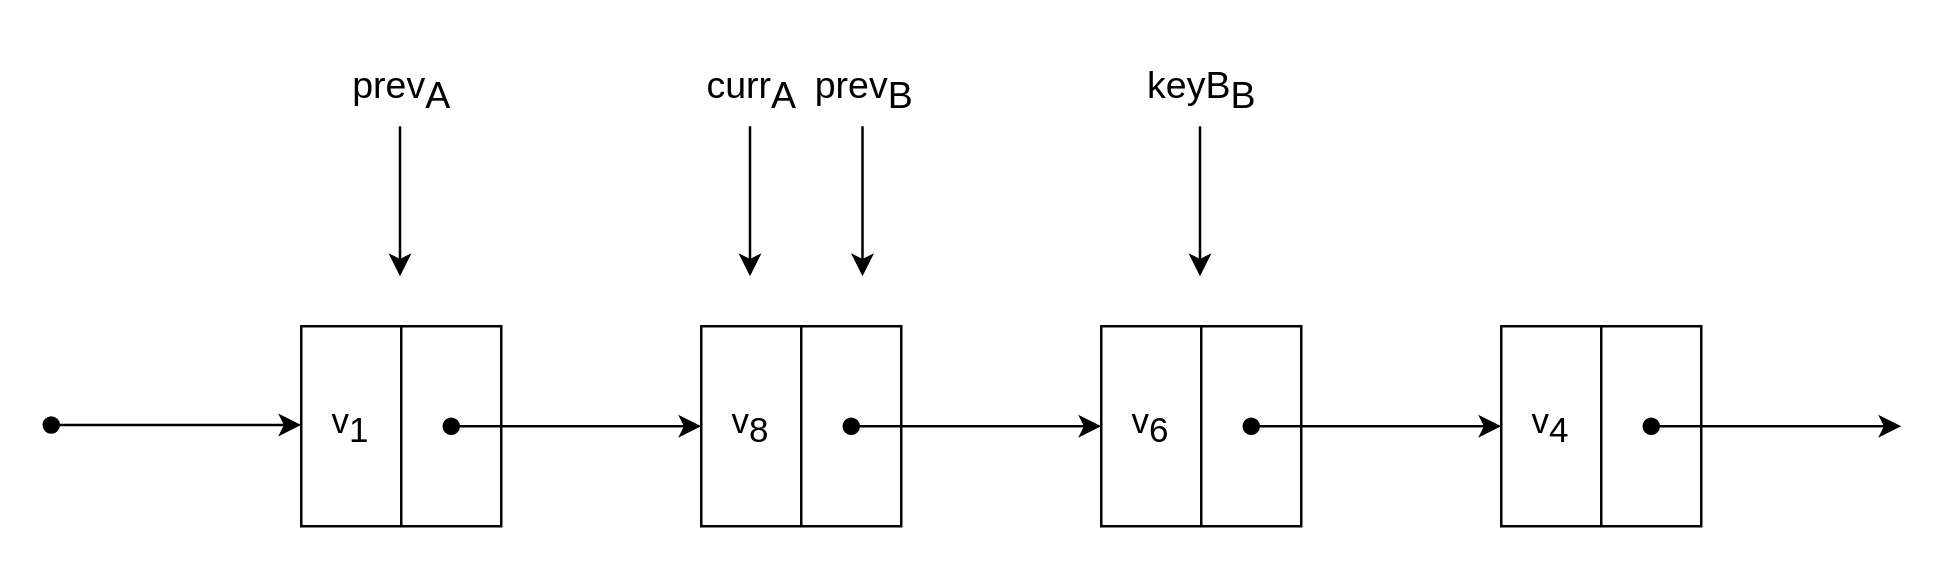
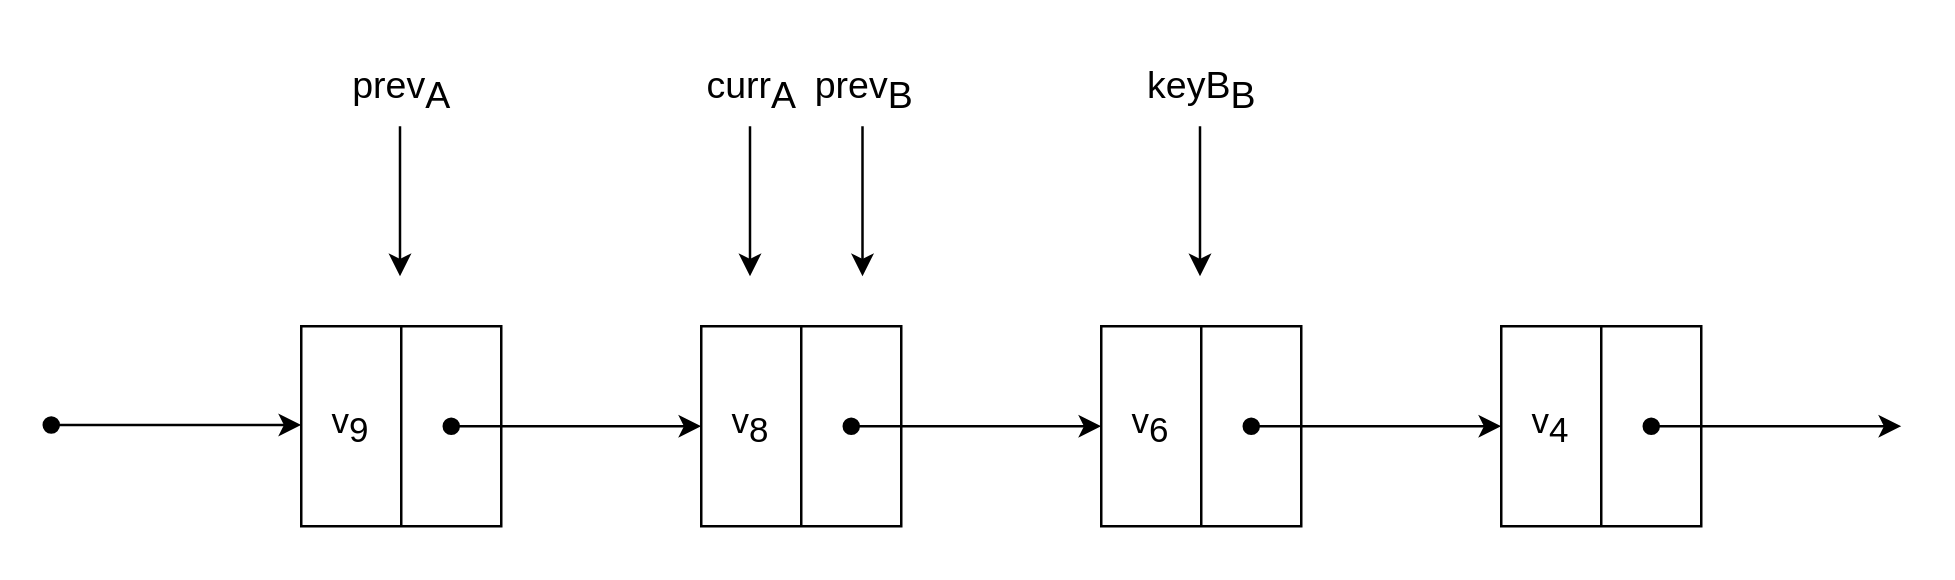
node "v1": label "v1" -> "v9"
